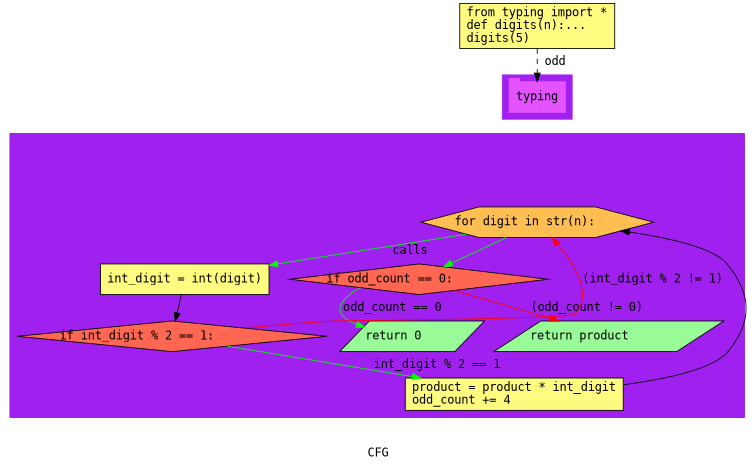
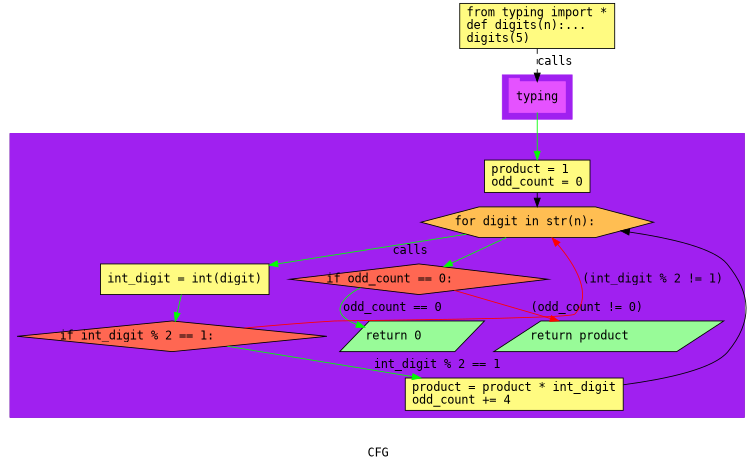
edge "from typing import * def digits(n):... digits(5)" -> "typing": label "odd" -> "calls"
node "product = 1 odd_count = 0": added
edge "int_digit = int(digit)" -> "if int_digit % 2 == 1:": color black -> green
